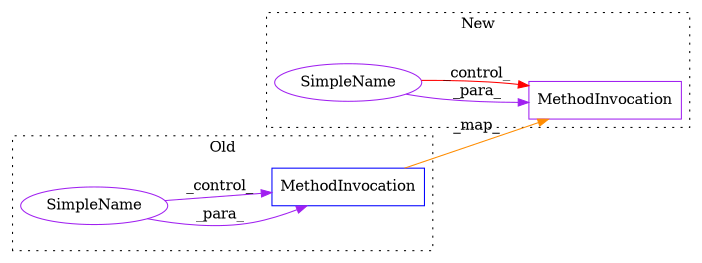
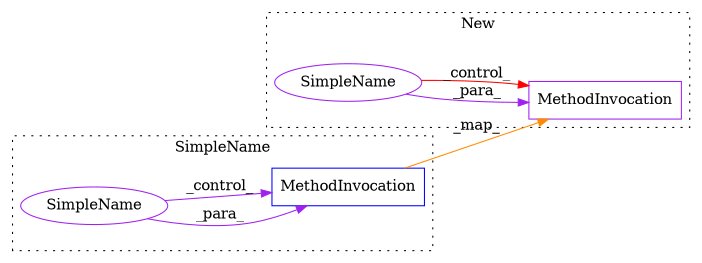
cluster "Old": label "Old" -> "SimpleName"
